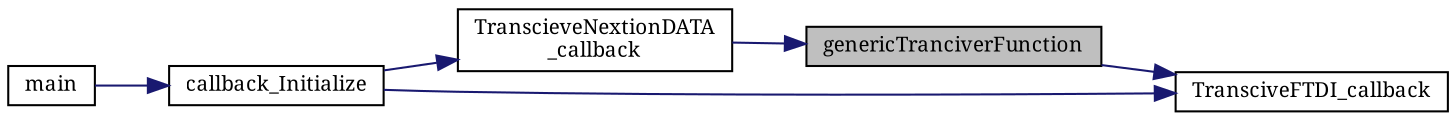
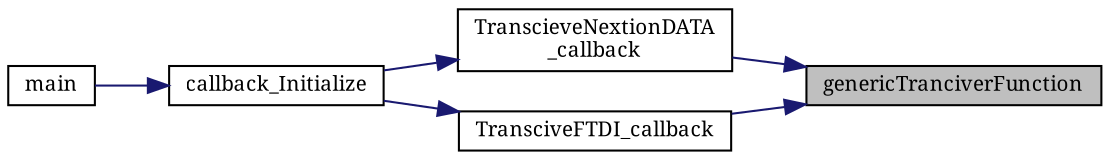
edge "genericTranciverFunction" -> "TransciveFTDI_callback": reversed
